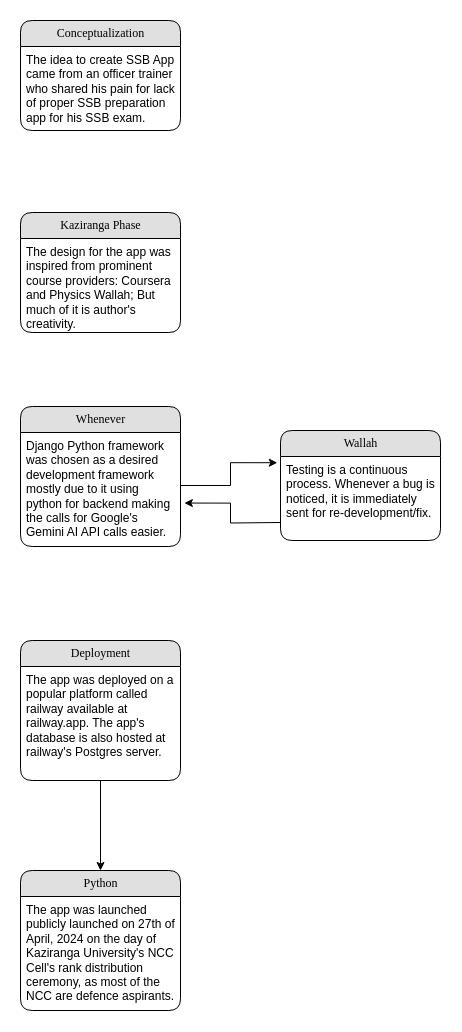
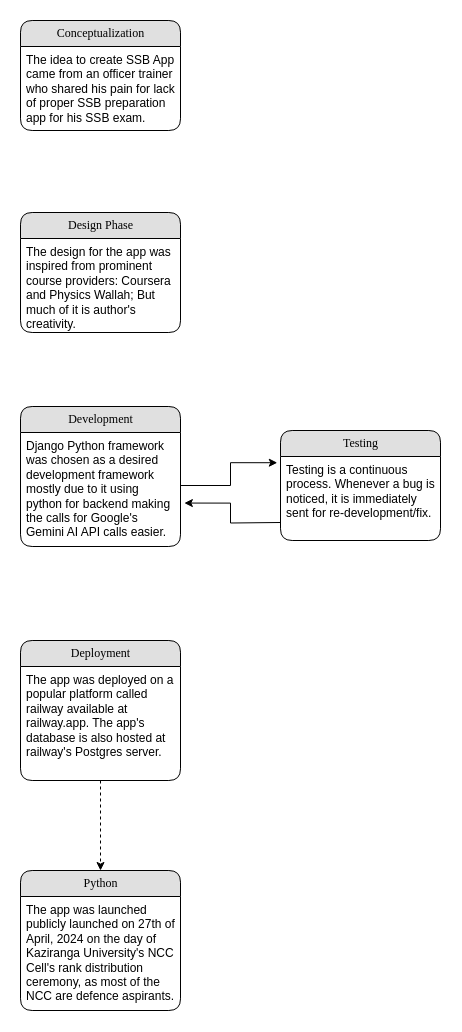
node "Kaziranga Phase": label "Kaziranga Phase" -> "Design Phase"
node "Whenever": label "Whenever" -> "Development"
node "Wallah": label "Wallah" -> "Testing"
edge "Deployment" -> "Python": style solid -> dashed
